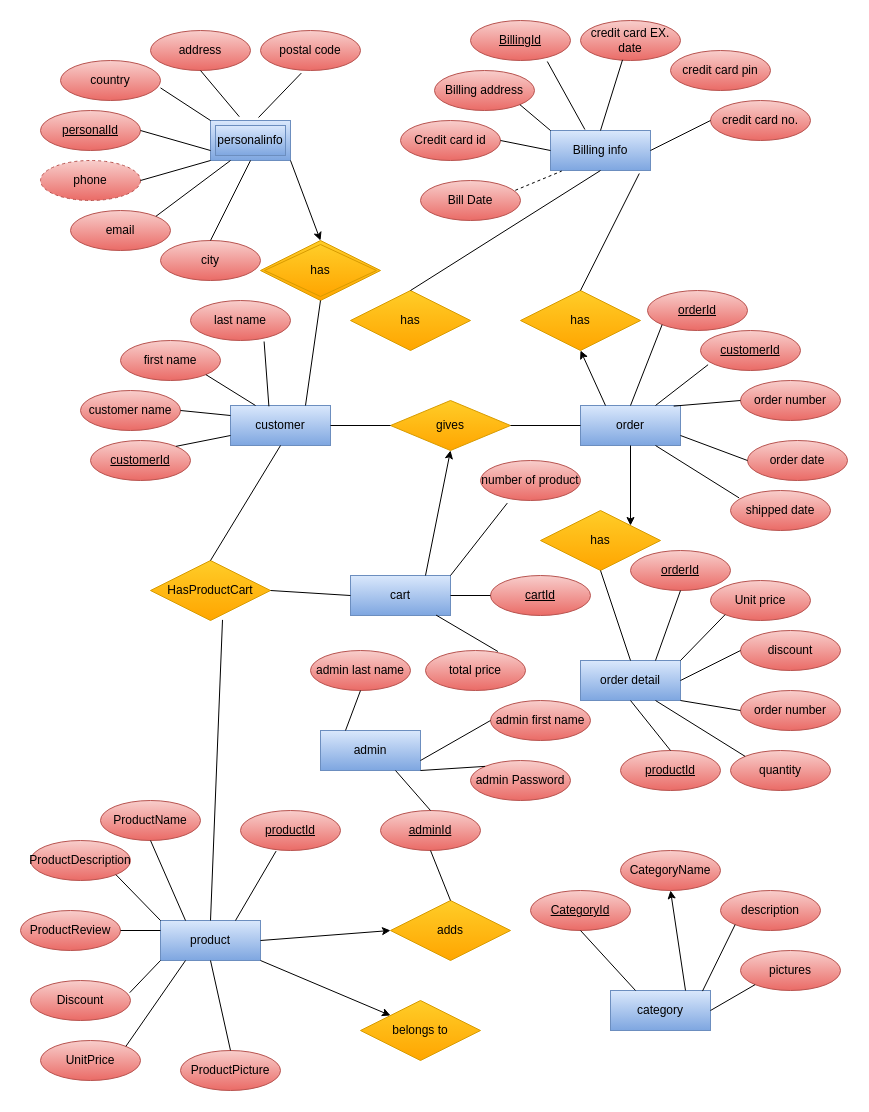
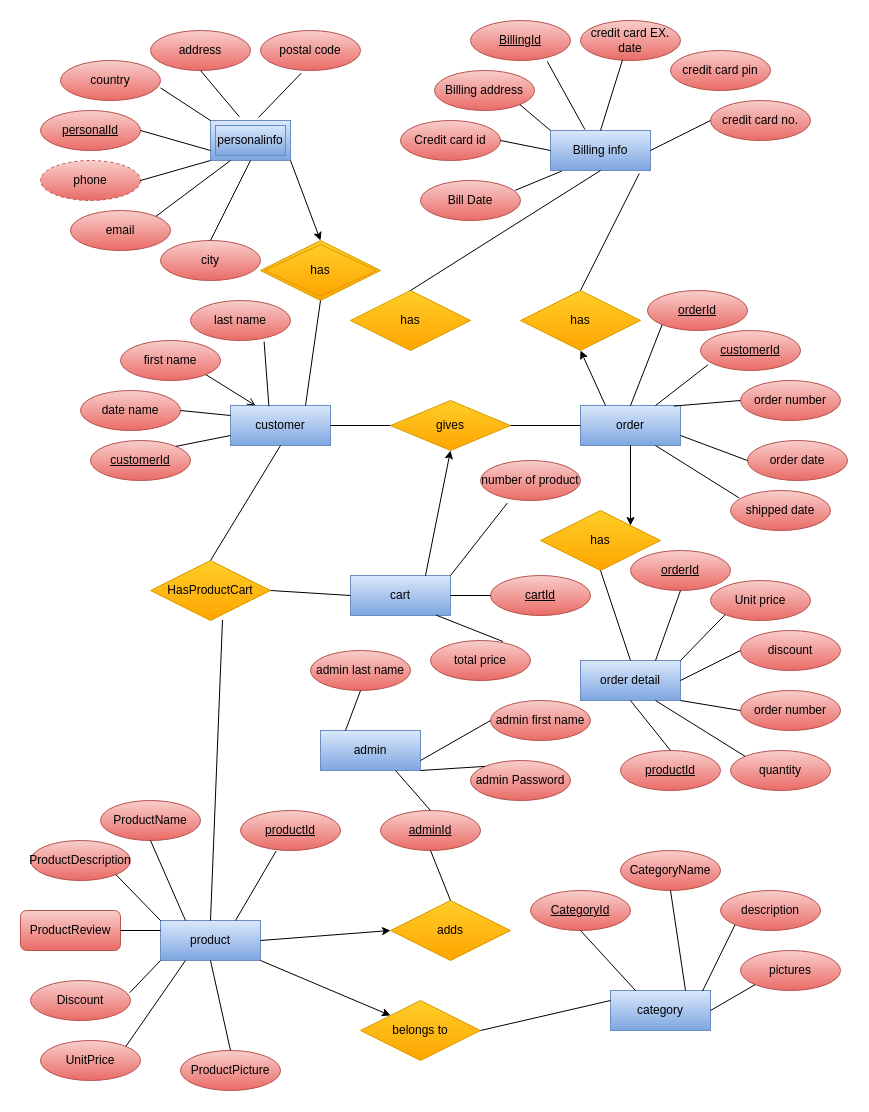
edge "Billing info" -- "Bill Date": style dashed -> solid
edge "first name" -- "customer": arrowhead none -> open
node "customer name": label "customer name" -> "date name"
node "total price": moved (476, 671) -> (481, 661)
edge "category" -> "CategoryName": arrowhead classic -> none
node "ProductReview": shape ellipse -> rounded rectangle
edge "category" -- "belongs to": added
